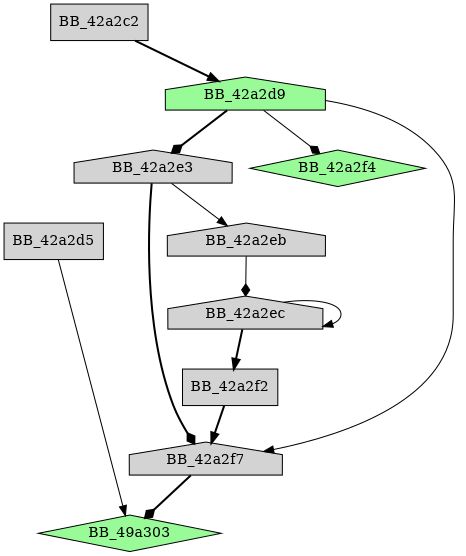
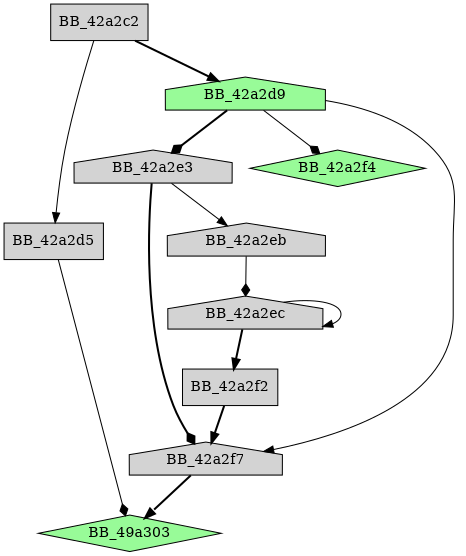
edge "BB_42a2c2" -> "BB_42a2d5": added
edge "BB_42a2d5" -> "BB_49a303": arrowhead normal -> diamond
edge "BB_42a2f7" -> "BB_49a303": arrowhead diamond -> normal
